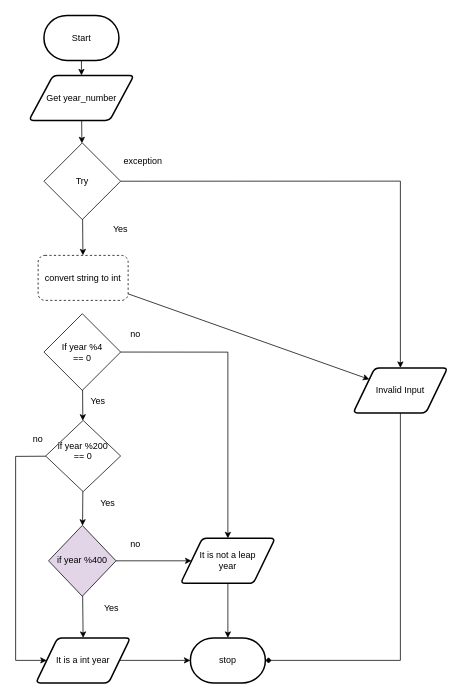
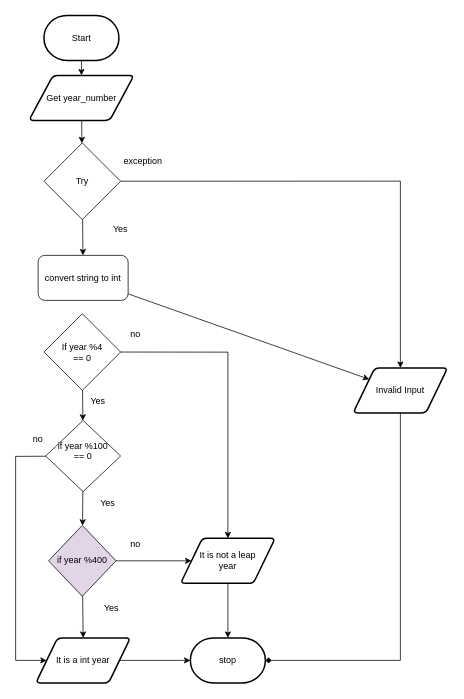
node "convert string to int": style dashed -> solid
node "if year %200 == 0": label "if year %200 == 0" -> "if year %100 == 0"
